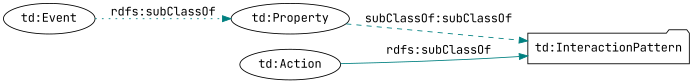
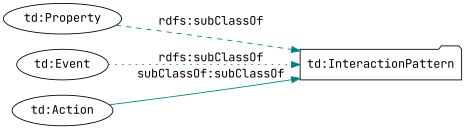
edge "td:Event" -> "td:Property": now "td:Event" -> "td:InteractionPattern"
edge "td:Property" -> "td:InteractionPattern": label "subClassOf:subClassOf" -> "rdfs:subClassOf"
edge "td:Action" -> "td:InteractionPattern": label "rdfs:subClassOf" -> "subClassOf:subClassOf"
